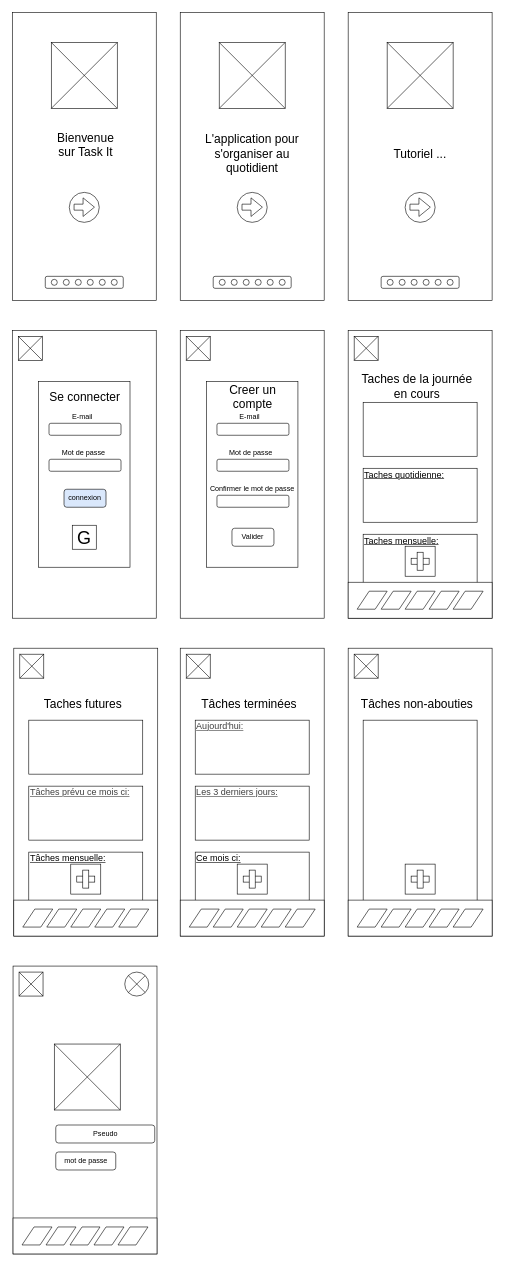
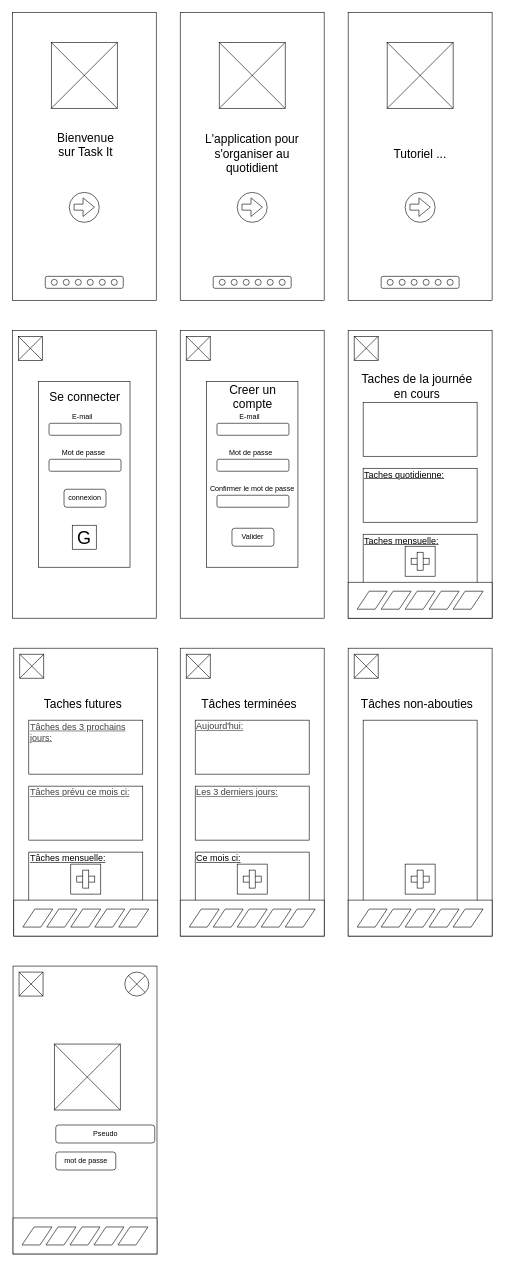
node "connexion": fillcolor #dae8fc -> #ffffff
node "Tâches des 3 prochains jours:": added
